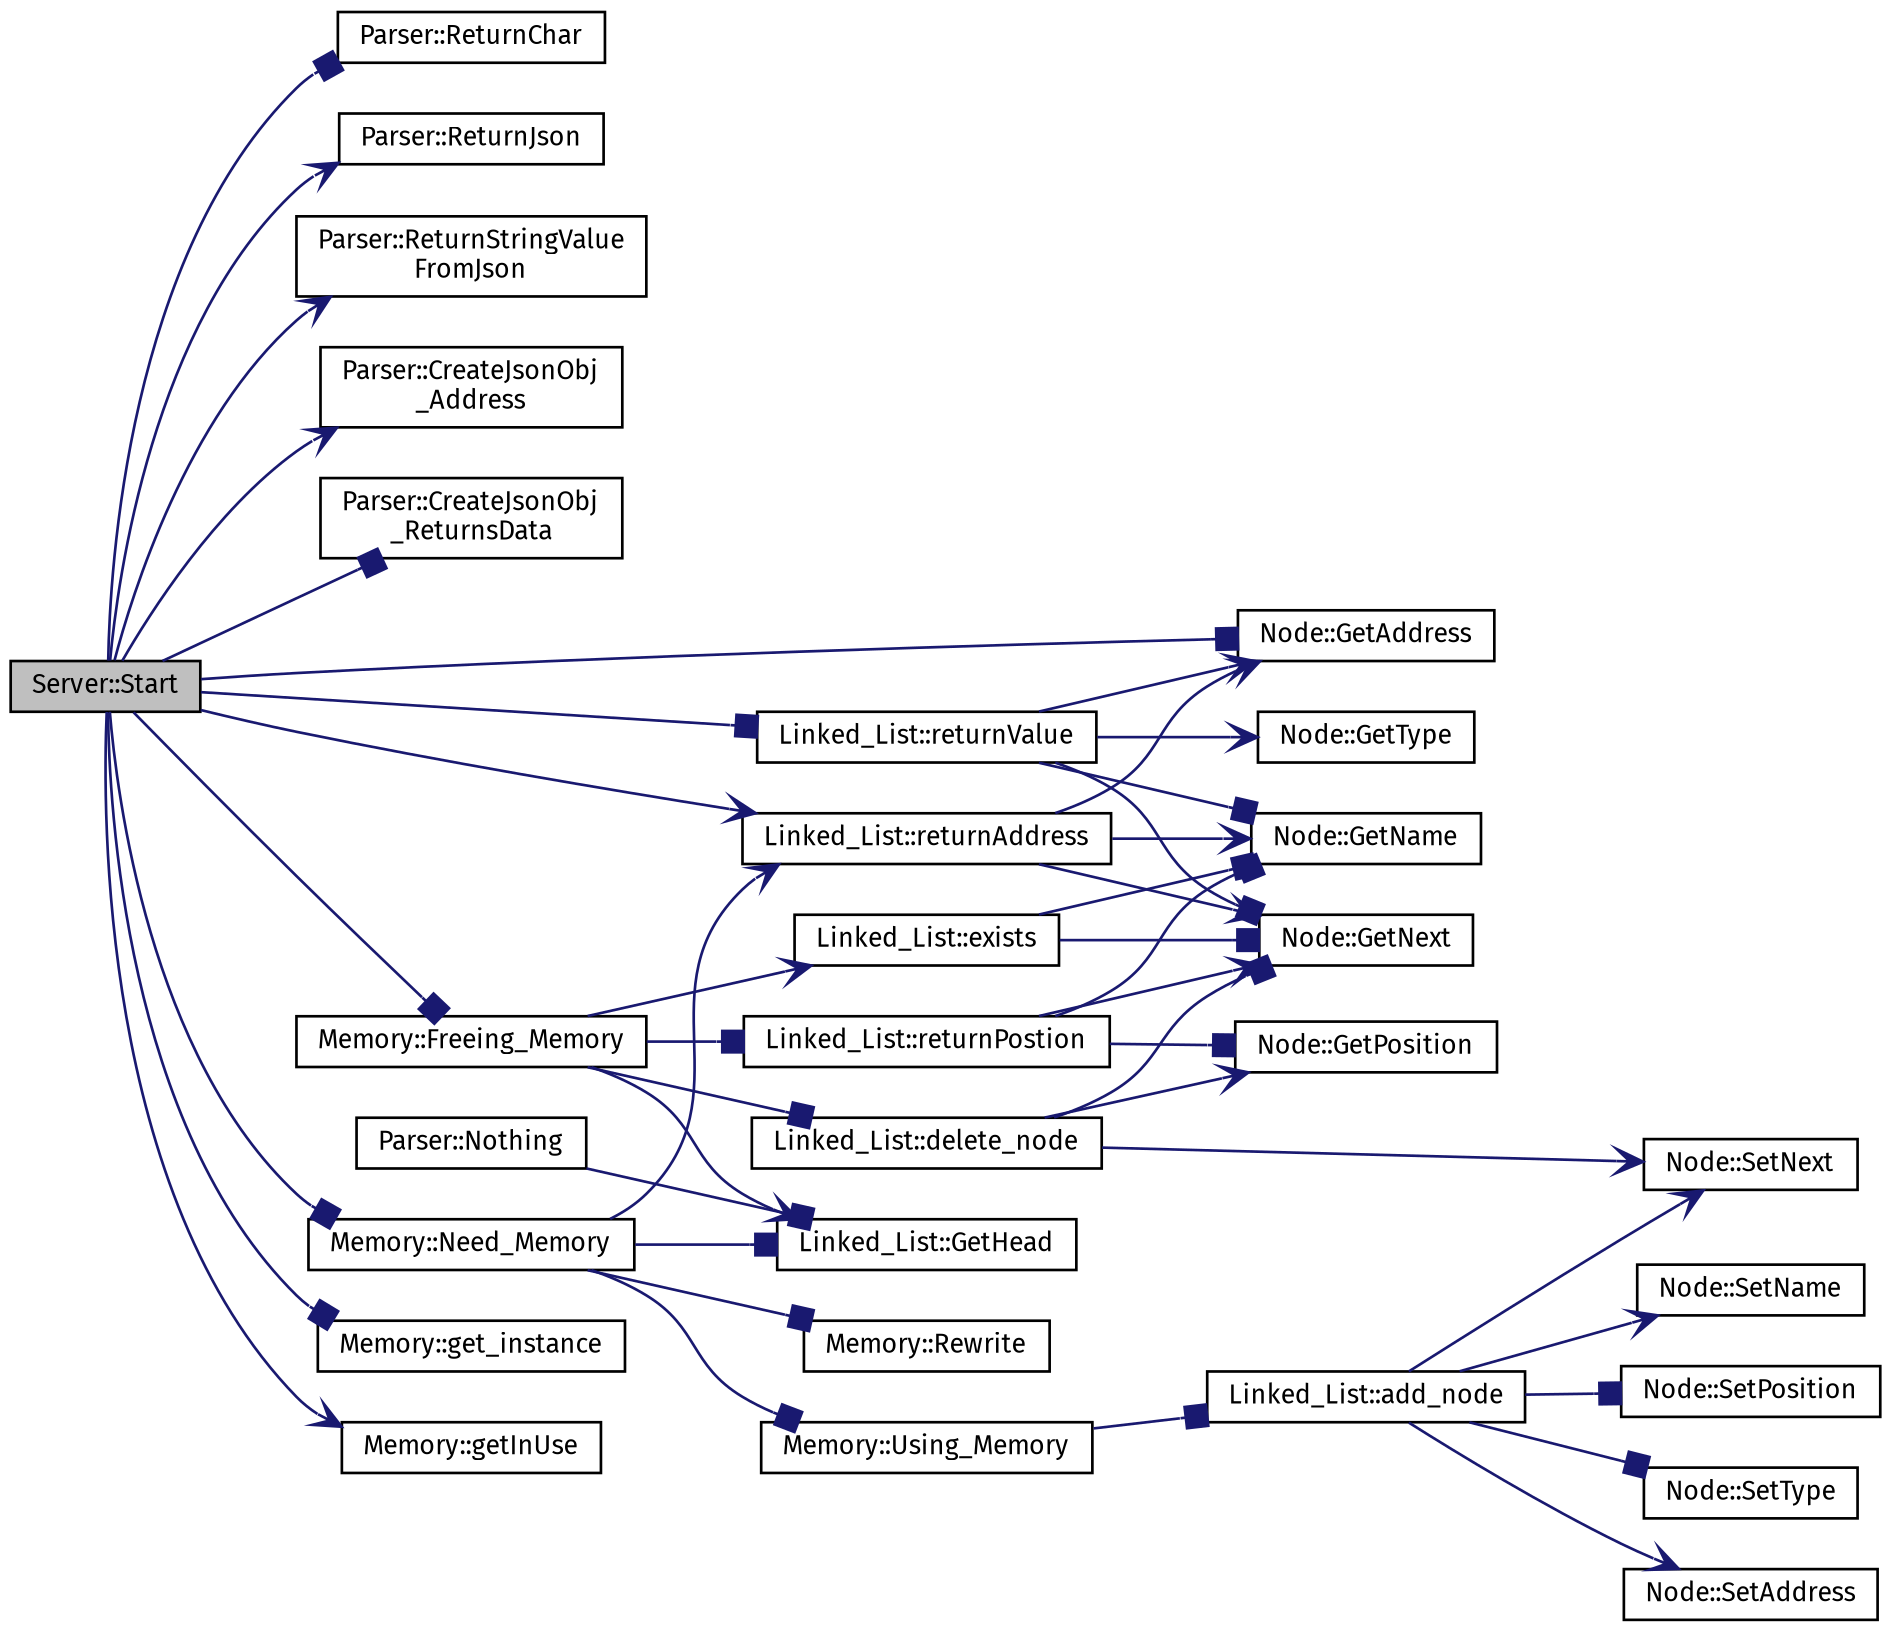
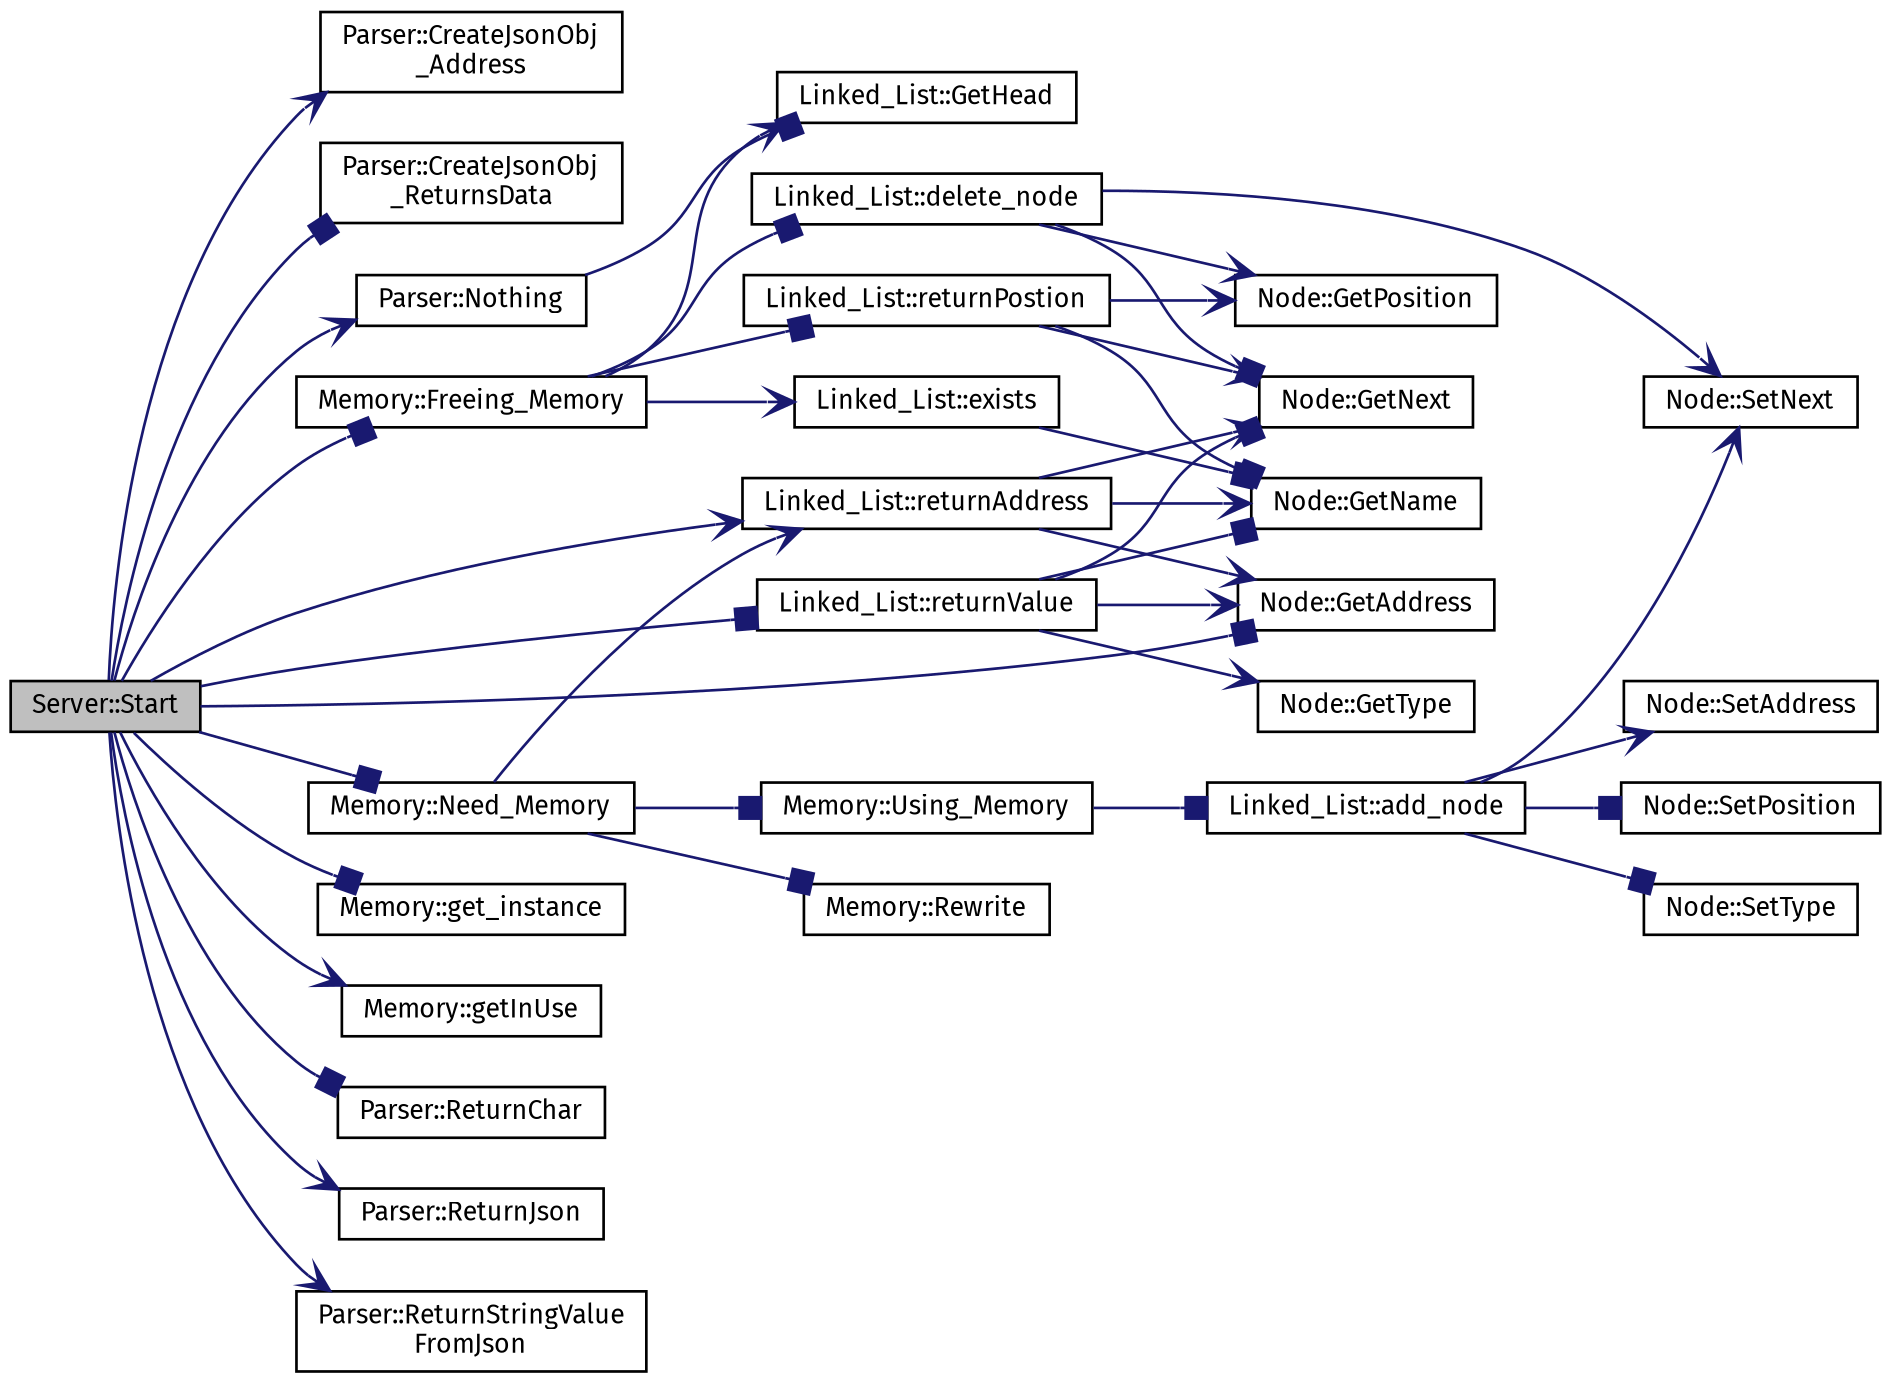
edge "Server::Start" -> "Parser::Nothing": added
edge "Linked_List::exists" -> "Node::GetNext": removed
edge "Linked_List::returnPostion" -> "Node::GetPosition": arrowhead box -> vee
edge "Memory::Need_Memory" -> "Linked_List::GetHead": removed
node "Node::SetName": removed
